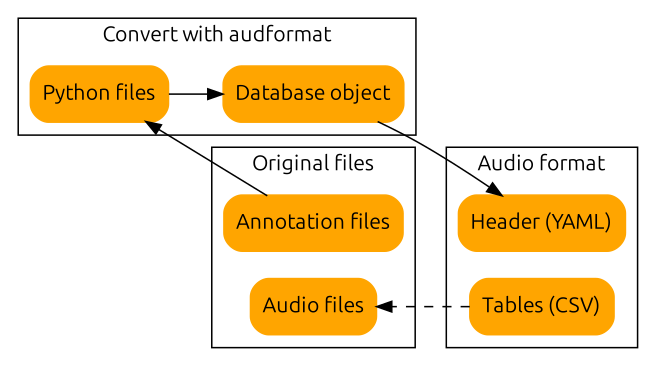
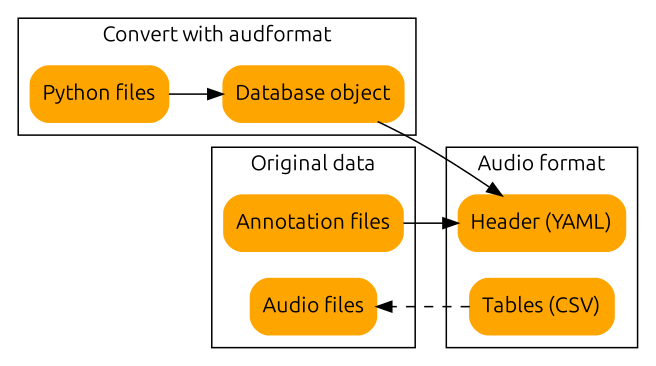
cluster "Original files": label "Original files" -> "Original data"
edge "Annotation files" -> "Python files": now "Annotation files" -> "Header (YAML)"
